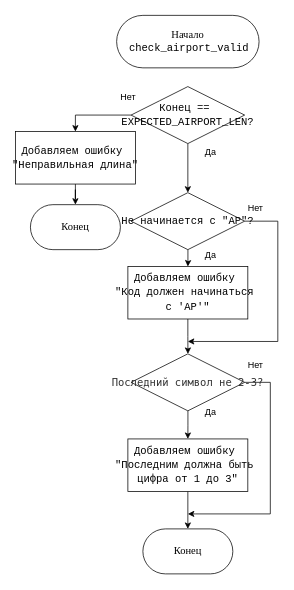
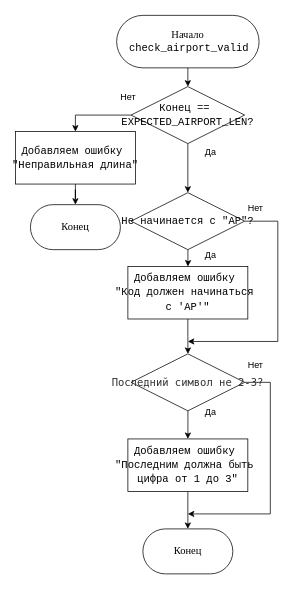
edge "Начало check_airport_valid" -> "Конец == EXPECTED_AIRPORT_LEN?": added
